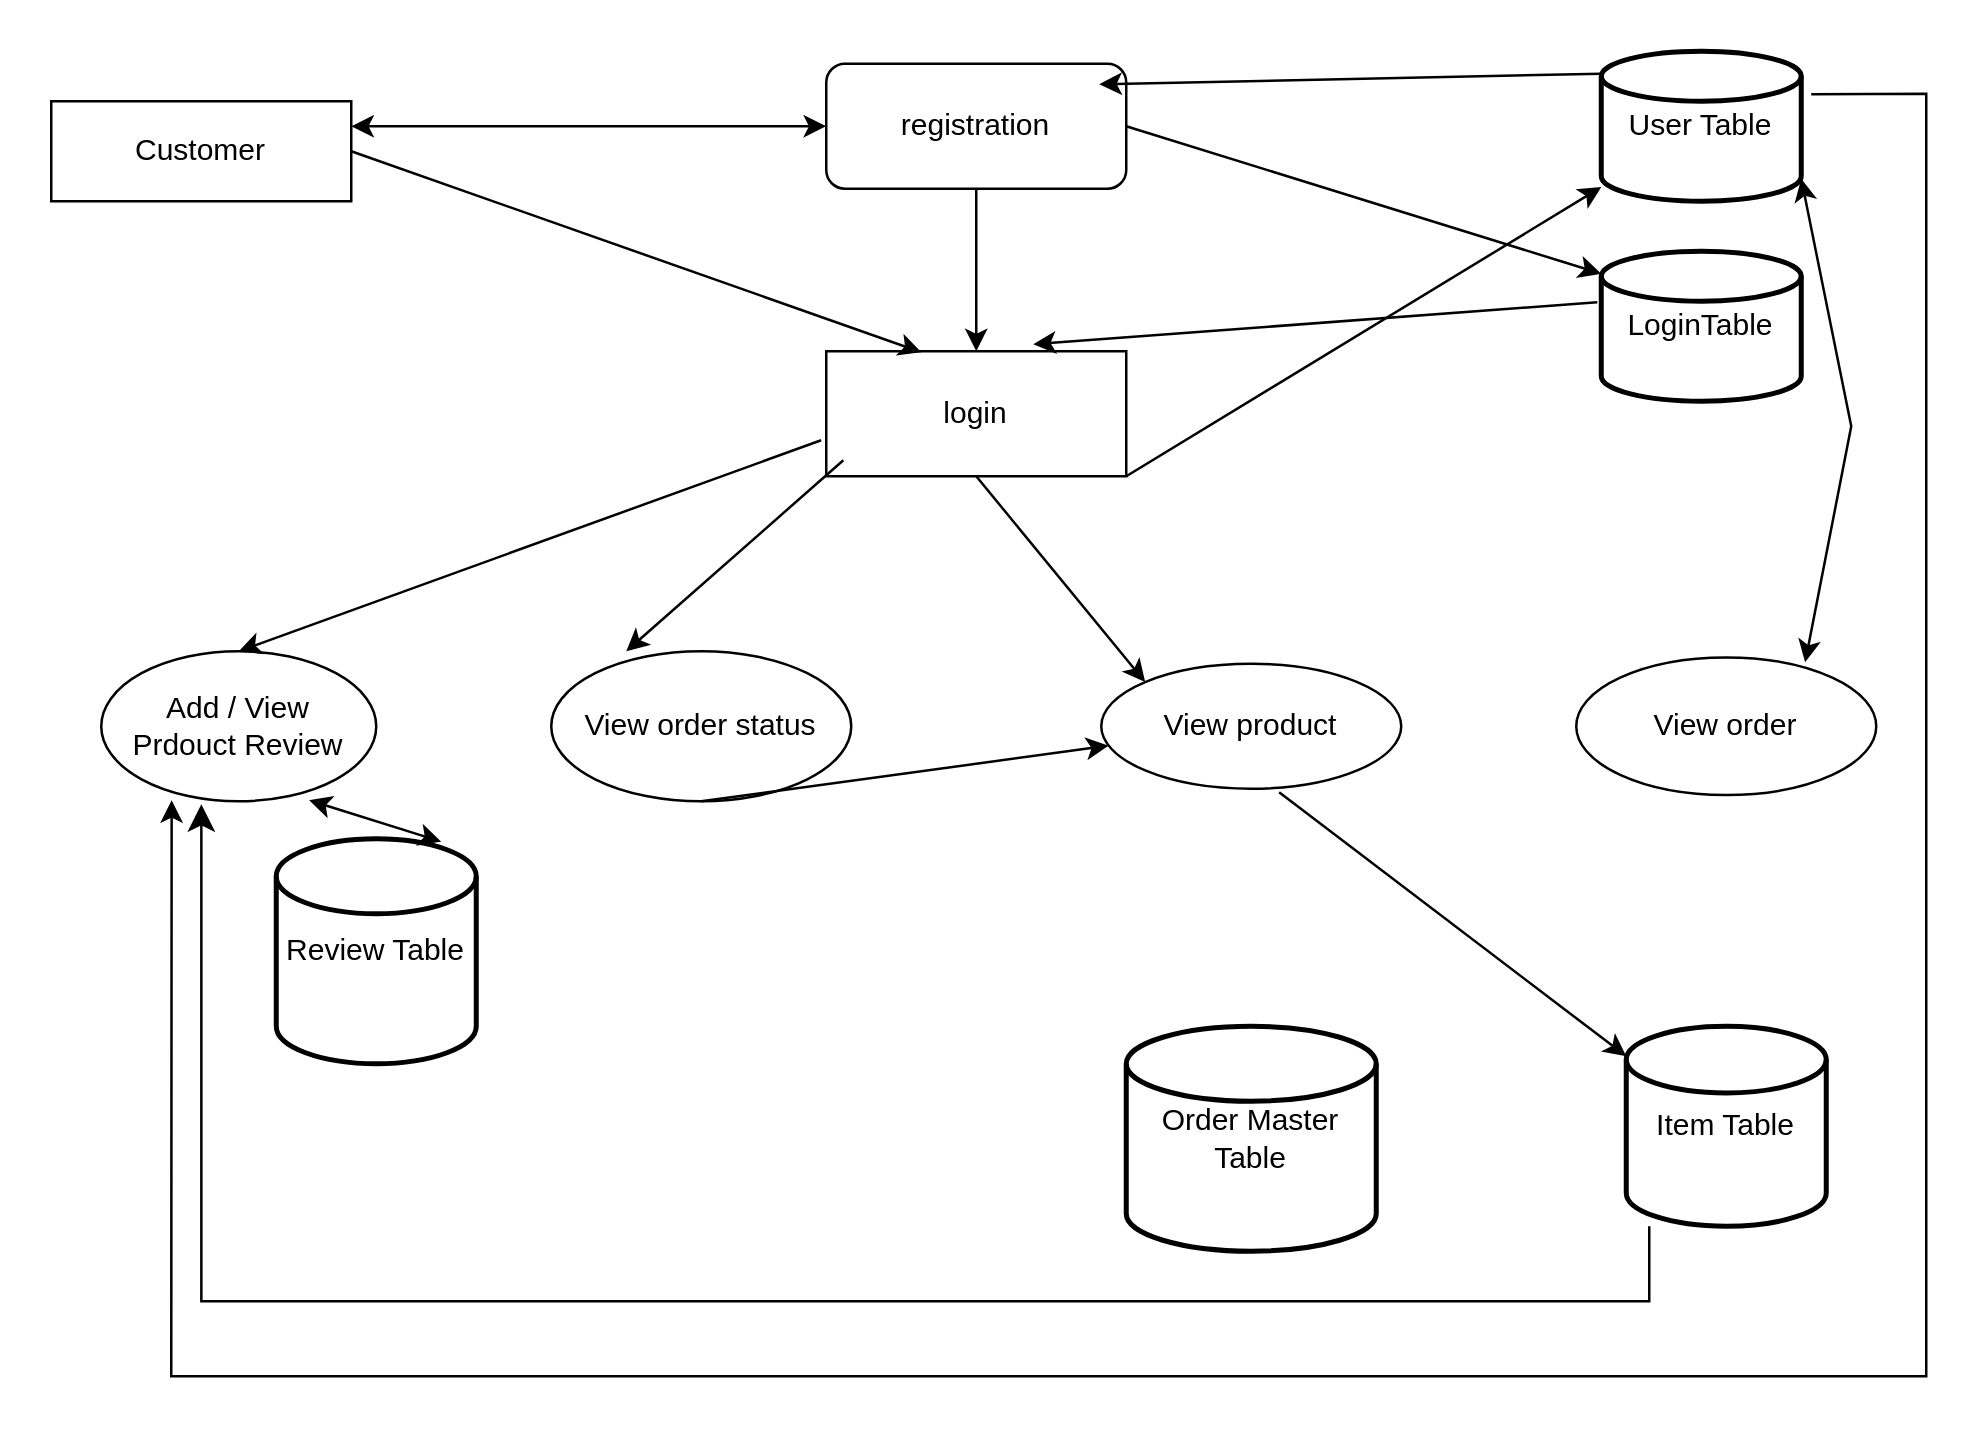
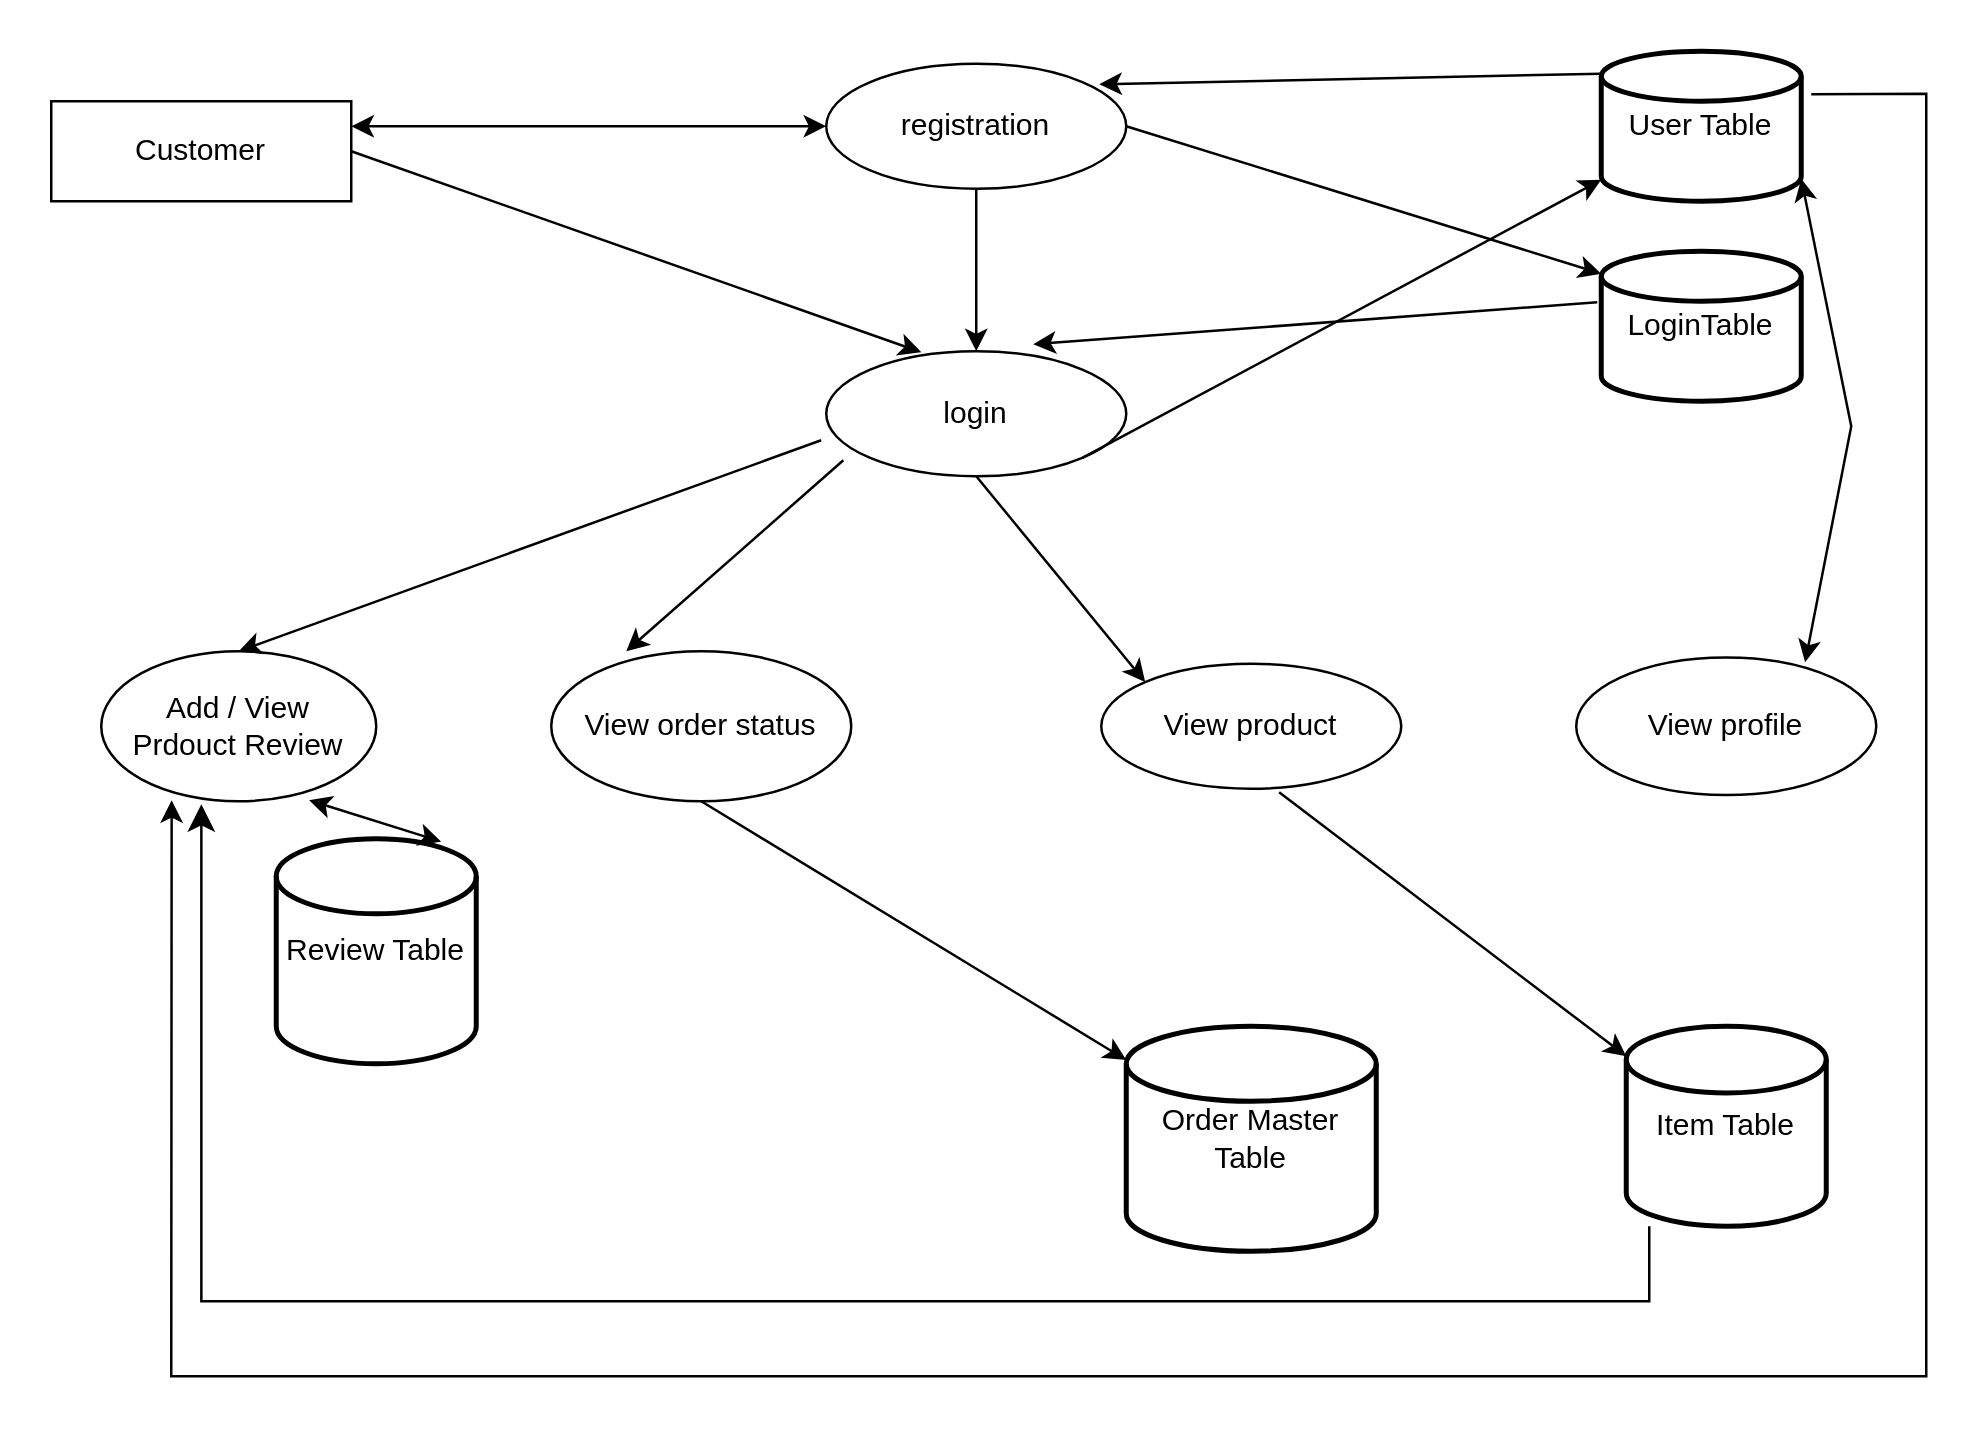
node "registration": shape rounded rectangle -> ellipse
node "login": shape rectangle -> ellipse
node "View order": label "View order" -> "View profile"
edge "View order status" -> "View product": now "View order status" -> "Order Master Table"
